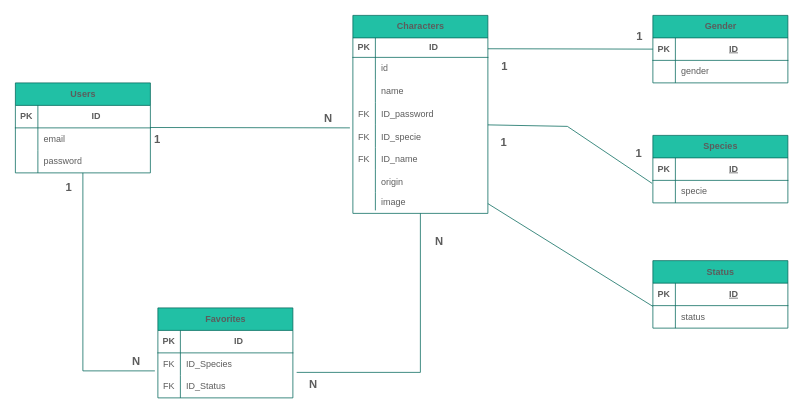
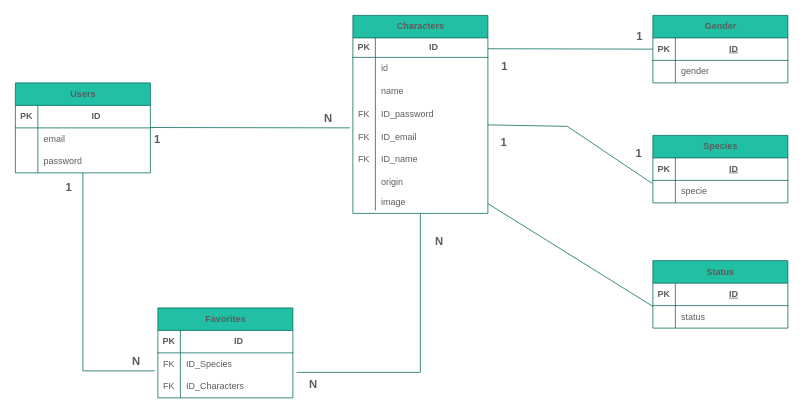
node "ID_specie": label "ID_specie" -> "ID_email"
node "ID_Status": label "ID_Status" -> "ID_Characters"
